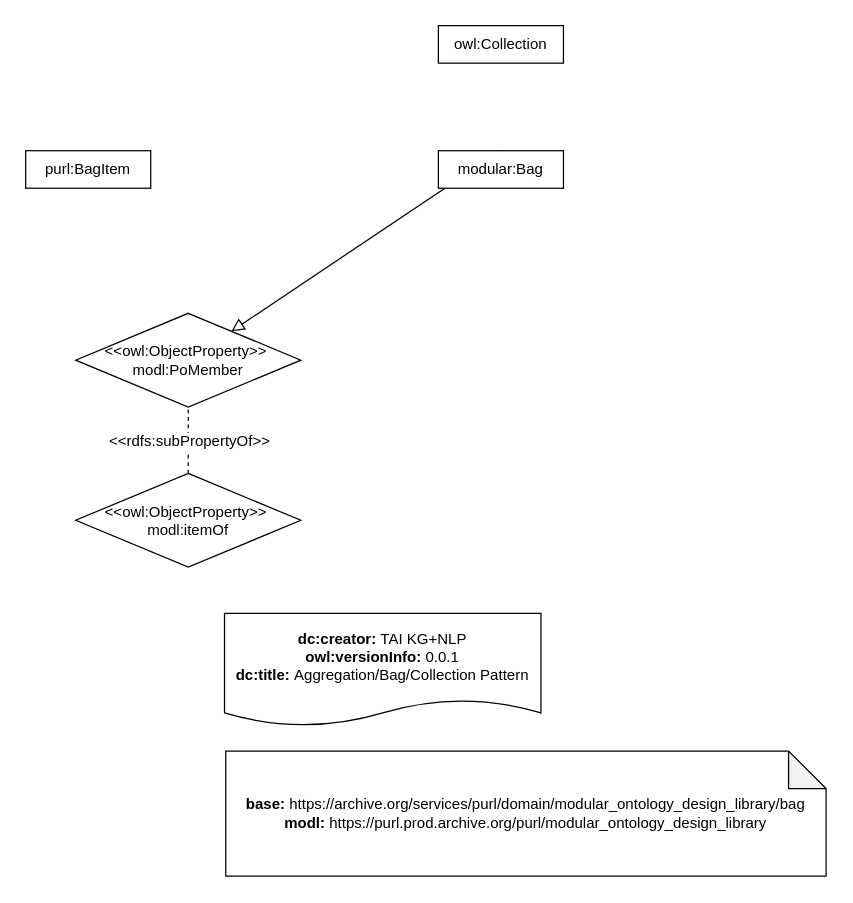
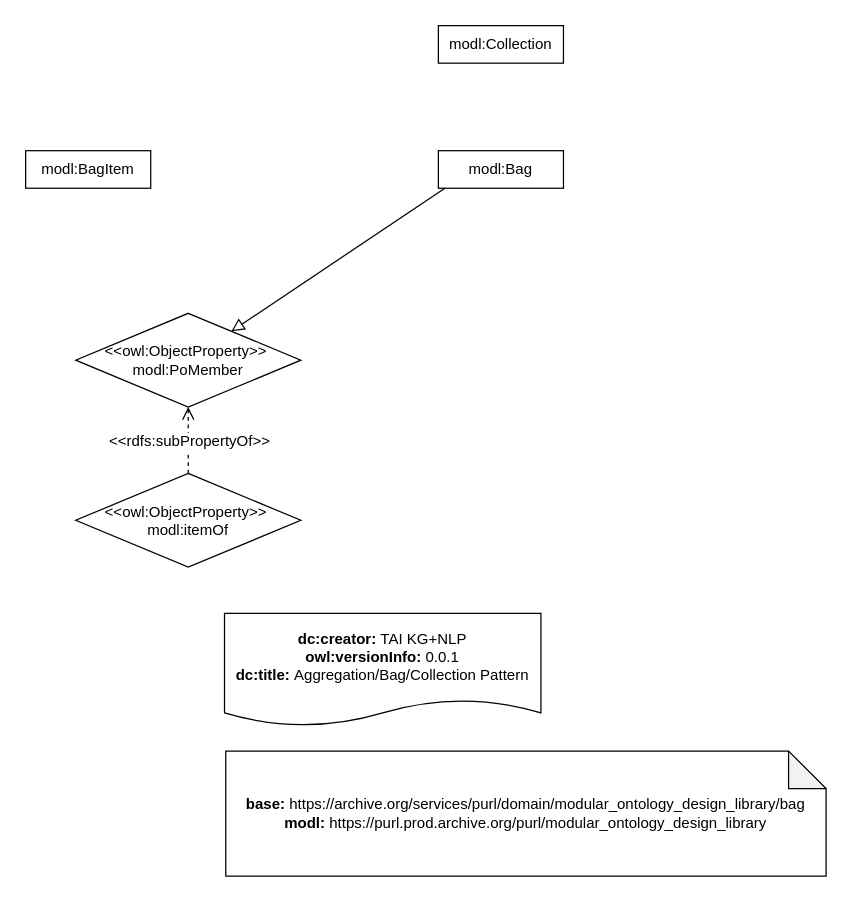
node "owl:Collection": label "owl:Collection" -> "modl:Collection"
node "purl:BagItem": label "purl:BagItem" -> "modl:BagItem"
node "modular:Bag": label "modular:Bag" -> "modl:Bag"
edge "<<owl:ObjectProperty>> modl:PoMember" -- "<<owl:ObjectProperty>> modl:itemOf": arrowhead none -> open
